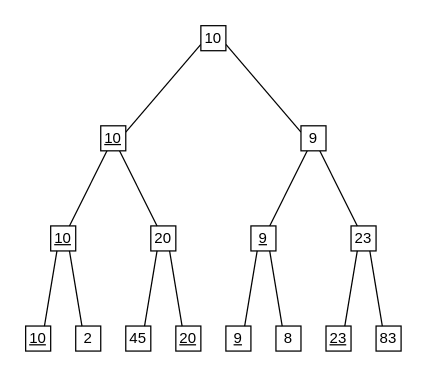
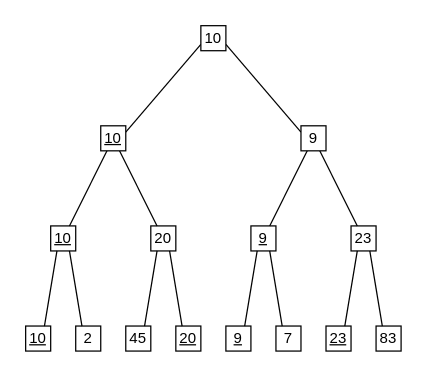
node "8": label "8" -> "7"
